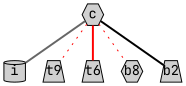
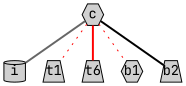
node "t9": label "t9" -> "t1"
node "b8": label "b8" -> "b1"
